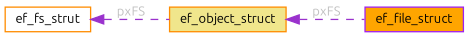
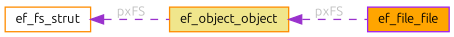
node "ef_object_struct": label "ef_object_struct" -> "ef_object_object"
node "ef_file_struct": label "ef_file_struct" -> "ef_file_file"
